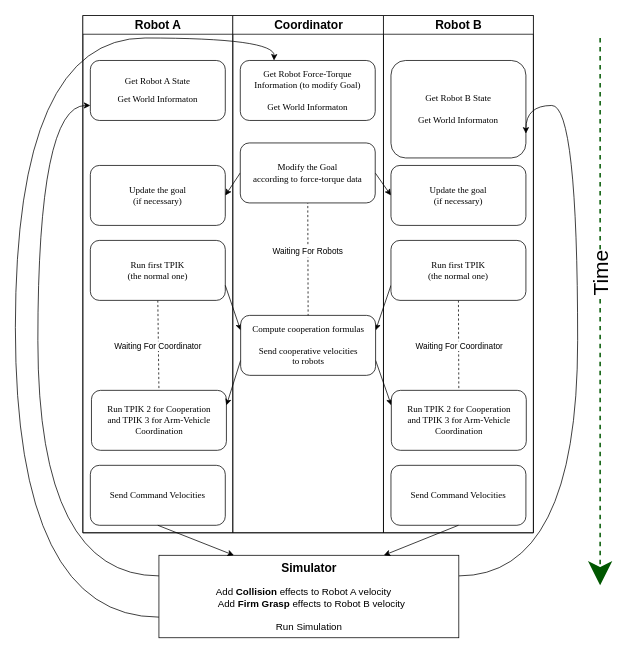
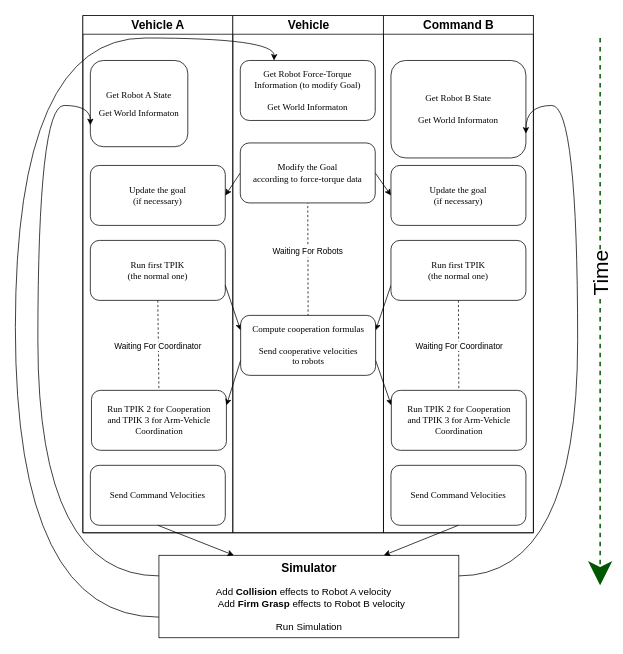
node "Robot A": label "Robot A" -> "Vehicle A"
node "Coordinator": label "Coordinator" -> "Vehicle"
node "Robot B": label "Robot B" -> "Command B"
node "Get Robot A State Get World Informaton": size 135x60 -> 98x86
